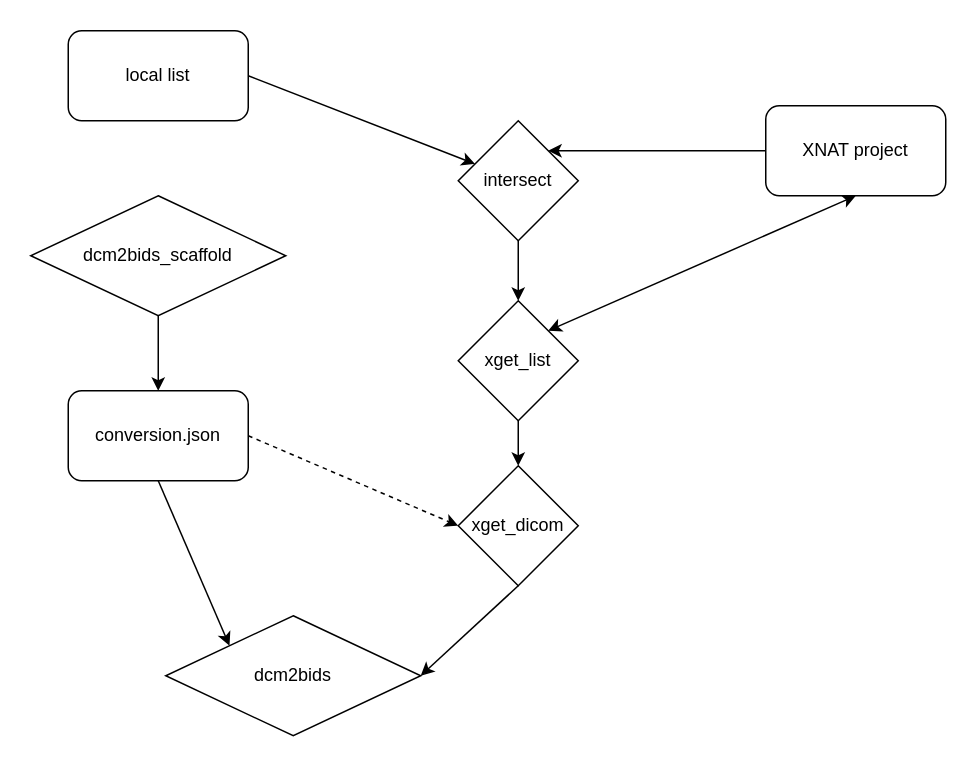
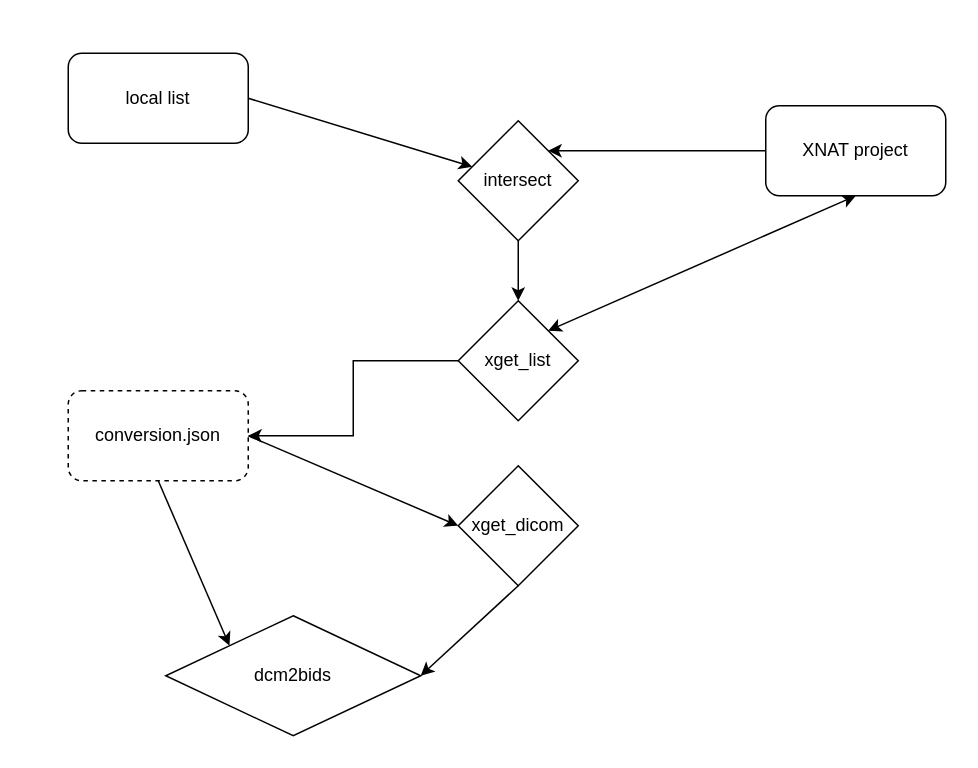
node "local list": moved (158, 76) -> (158, 98)
node "dcm2bids_scaffold": removed
edge "dcm2bids_scaffold" -> "conversion.json": removed
node "conversion.json": style solid -> dashed
edge "xget_list" -> "xget_dicom": now "xget_list" -> "conversion.json"
edge "conversion.json" -> "xget_dicom": style dashed -> solid
